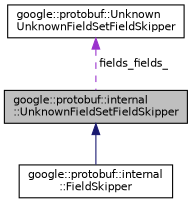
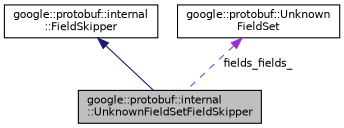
node "google::protobuf::Unknown UnknownFieldSetFieldSkipper": label "google::protobuf::Unknown UnknownFieldSetFieldSkipper" -> "google::protobuf::Unknown FieldSet"
edge "google::protobuf::internal ::FieldSkipper" -> "google::protobuf::internal ::UnknownFieldSetFieldSkipper": reversed
